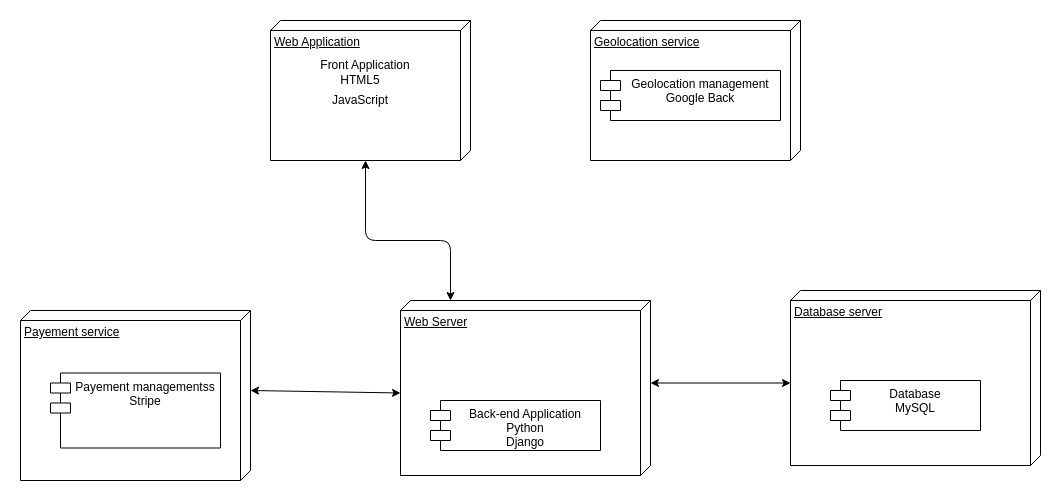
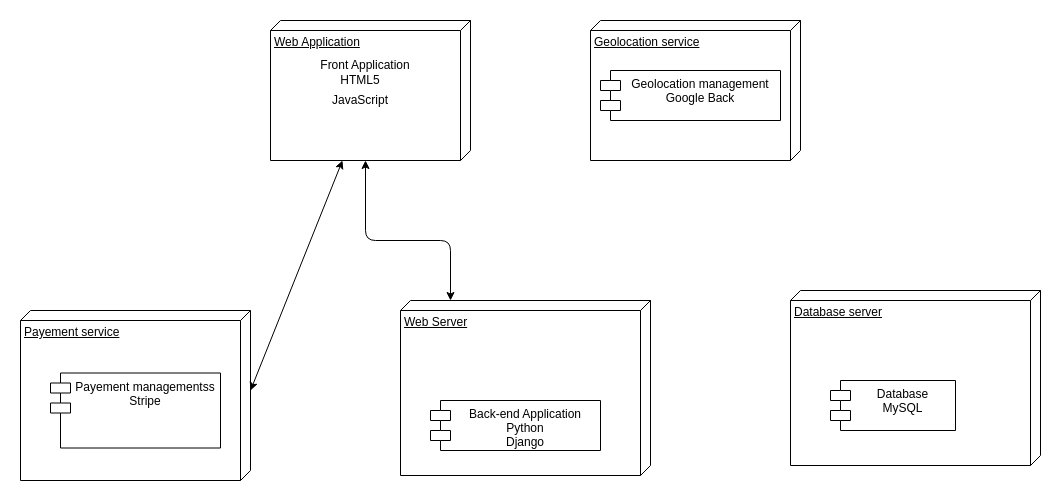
edge "Database server" -- "Web Server": removed
edge "Web Server" -- "Payement service": now "Web Application" -- "Payement service"
node "Database MySQL": size 150x50 -> 125x50
